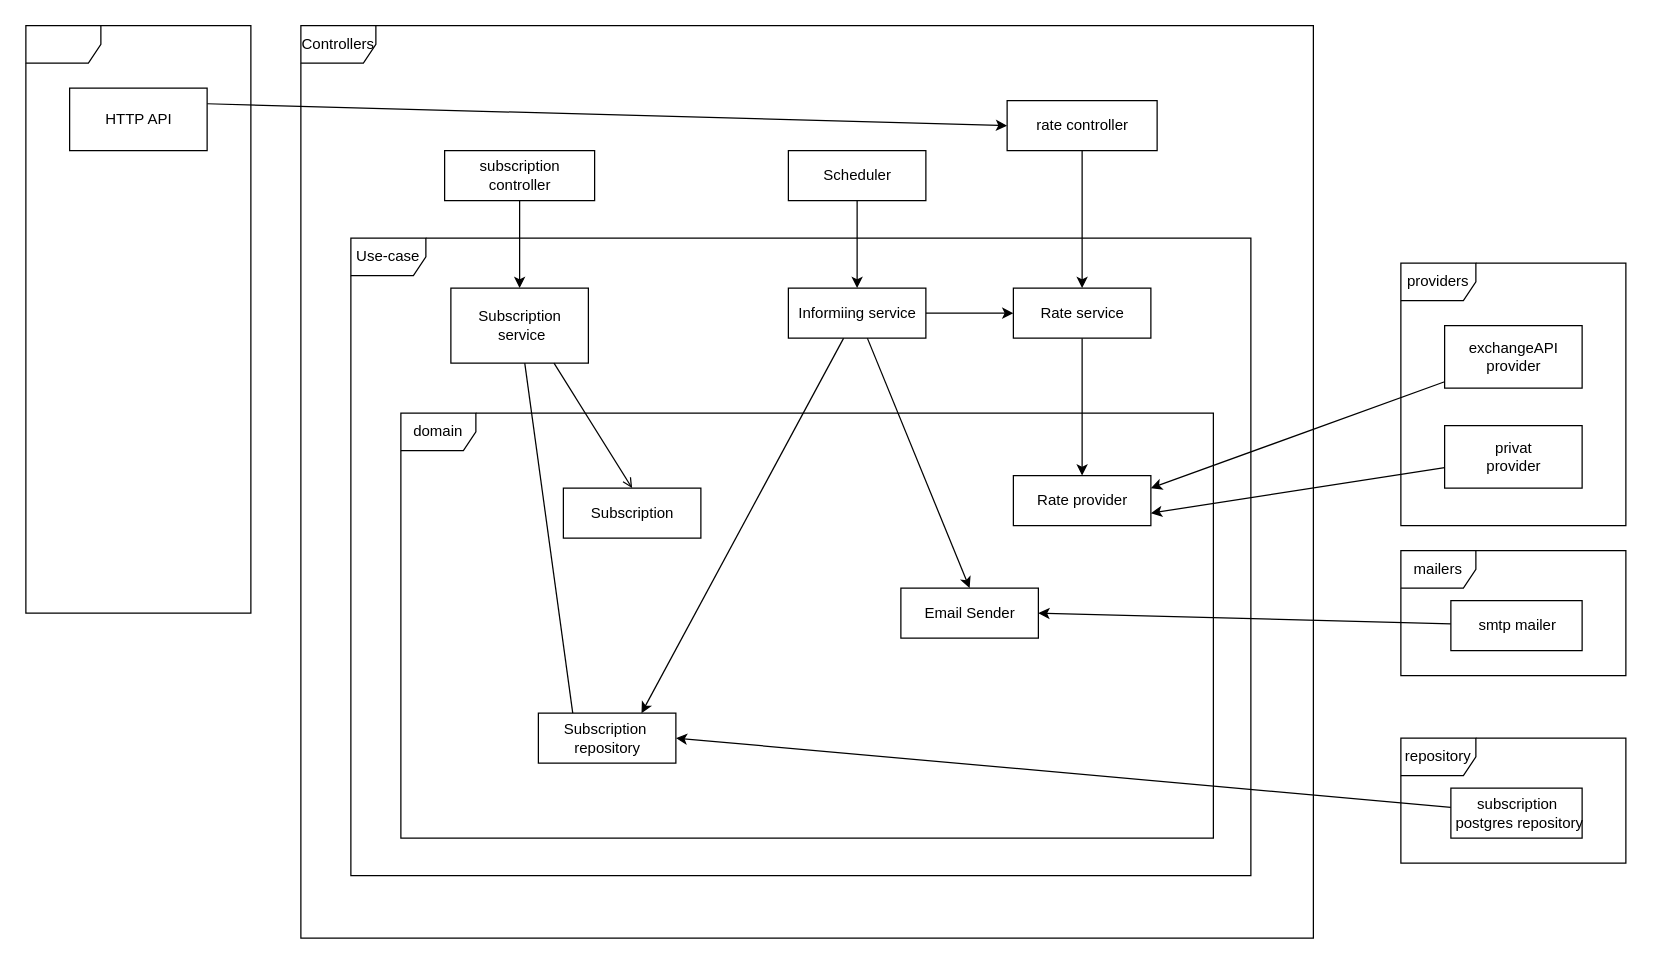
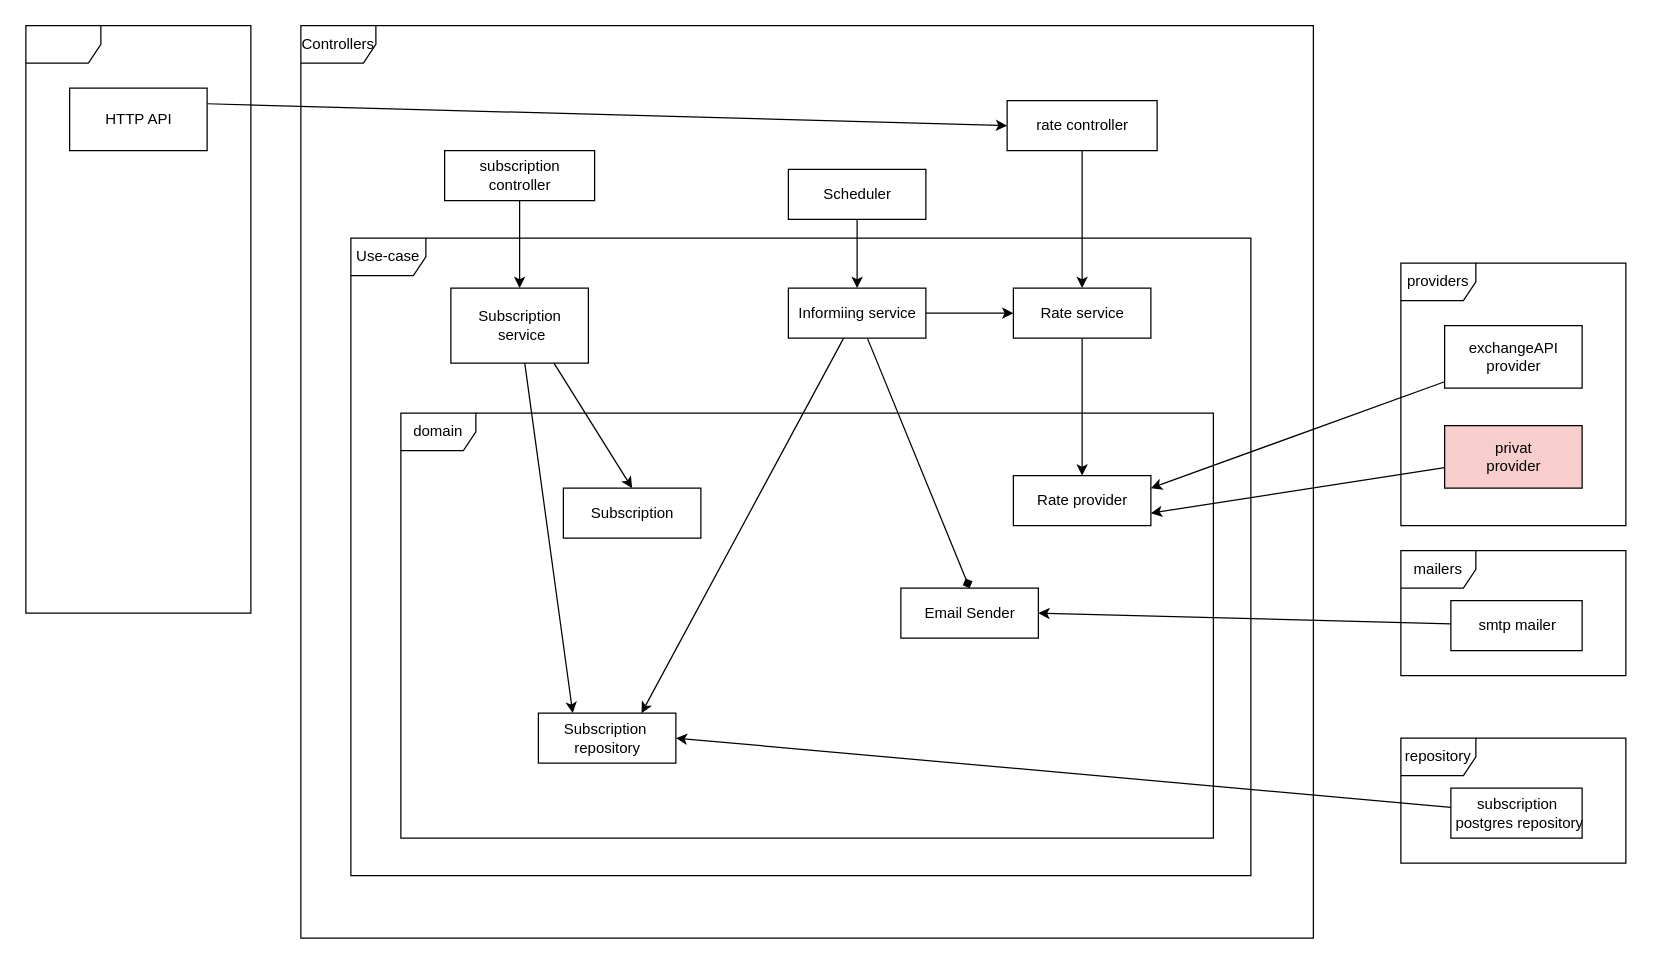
node "Scheduler": moved (857, 176) -> (857, 194)
node "privat provider": fillcolor #ffffff -> #f8cecc
edge "Subscription service" -> "Subscription": arrowhead open -> classic
edge "Informiing service" -> "Email Sender": arrowhead classic -> diamond
edge "Subscription service" -- "Subscription repository": arrowhead none -> classic
